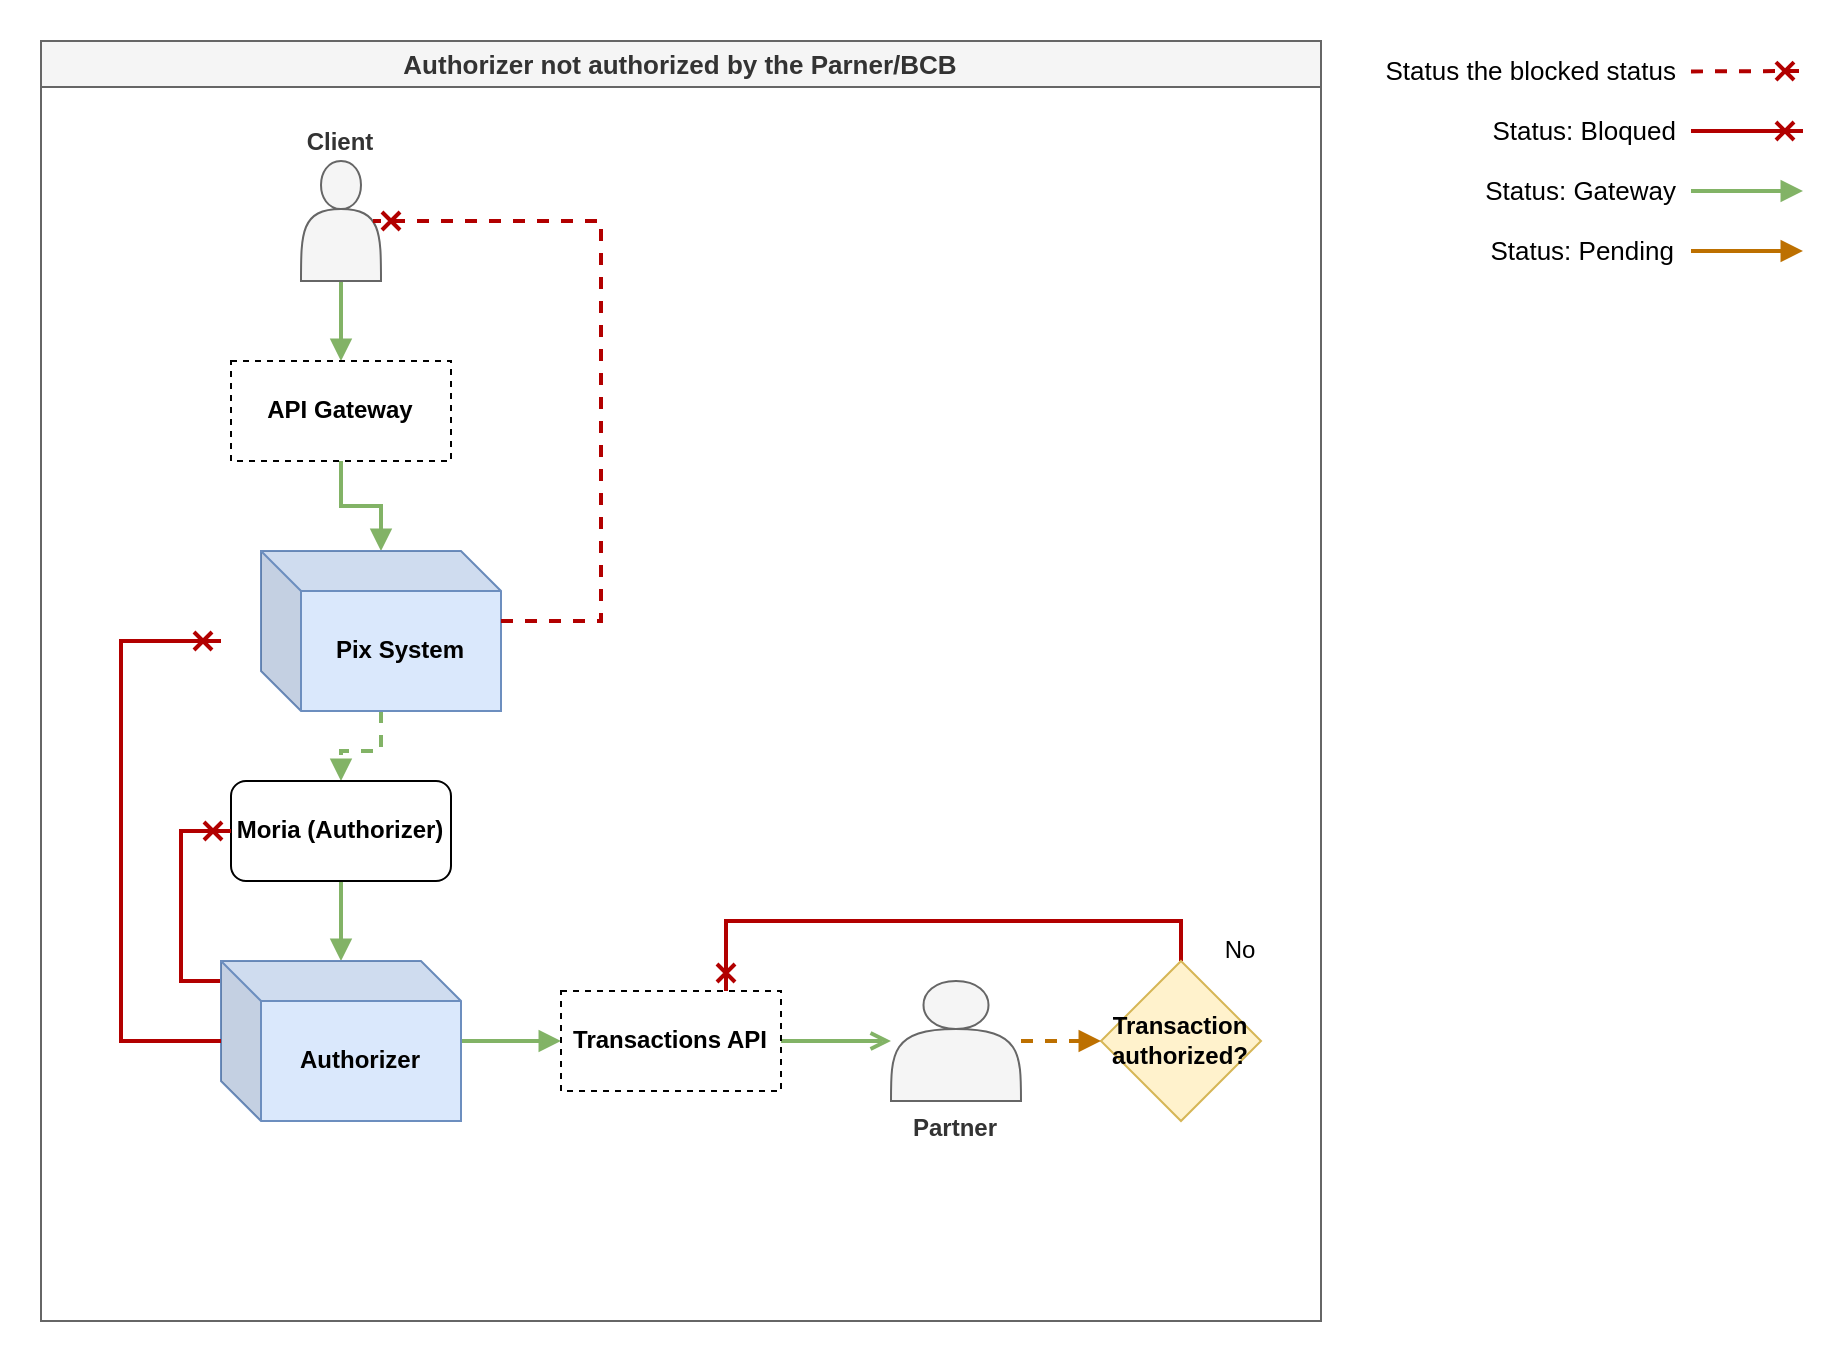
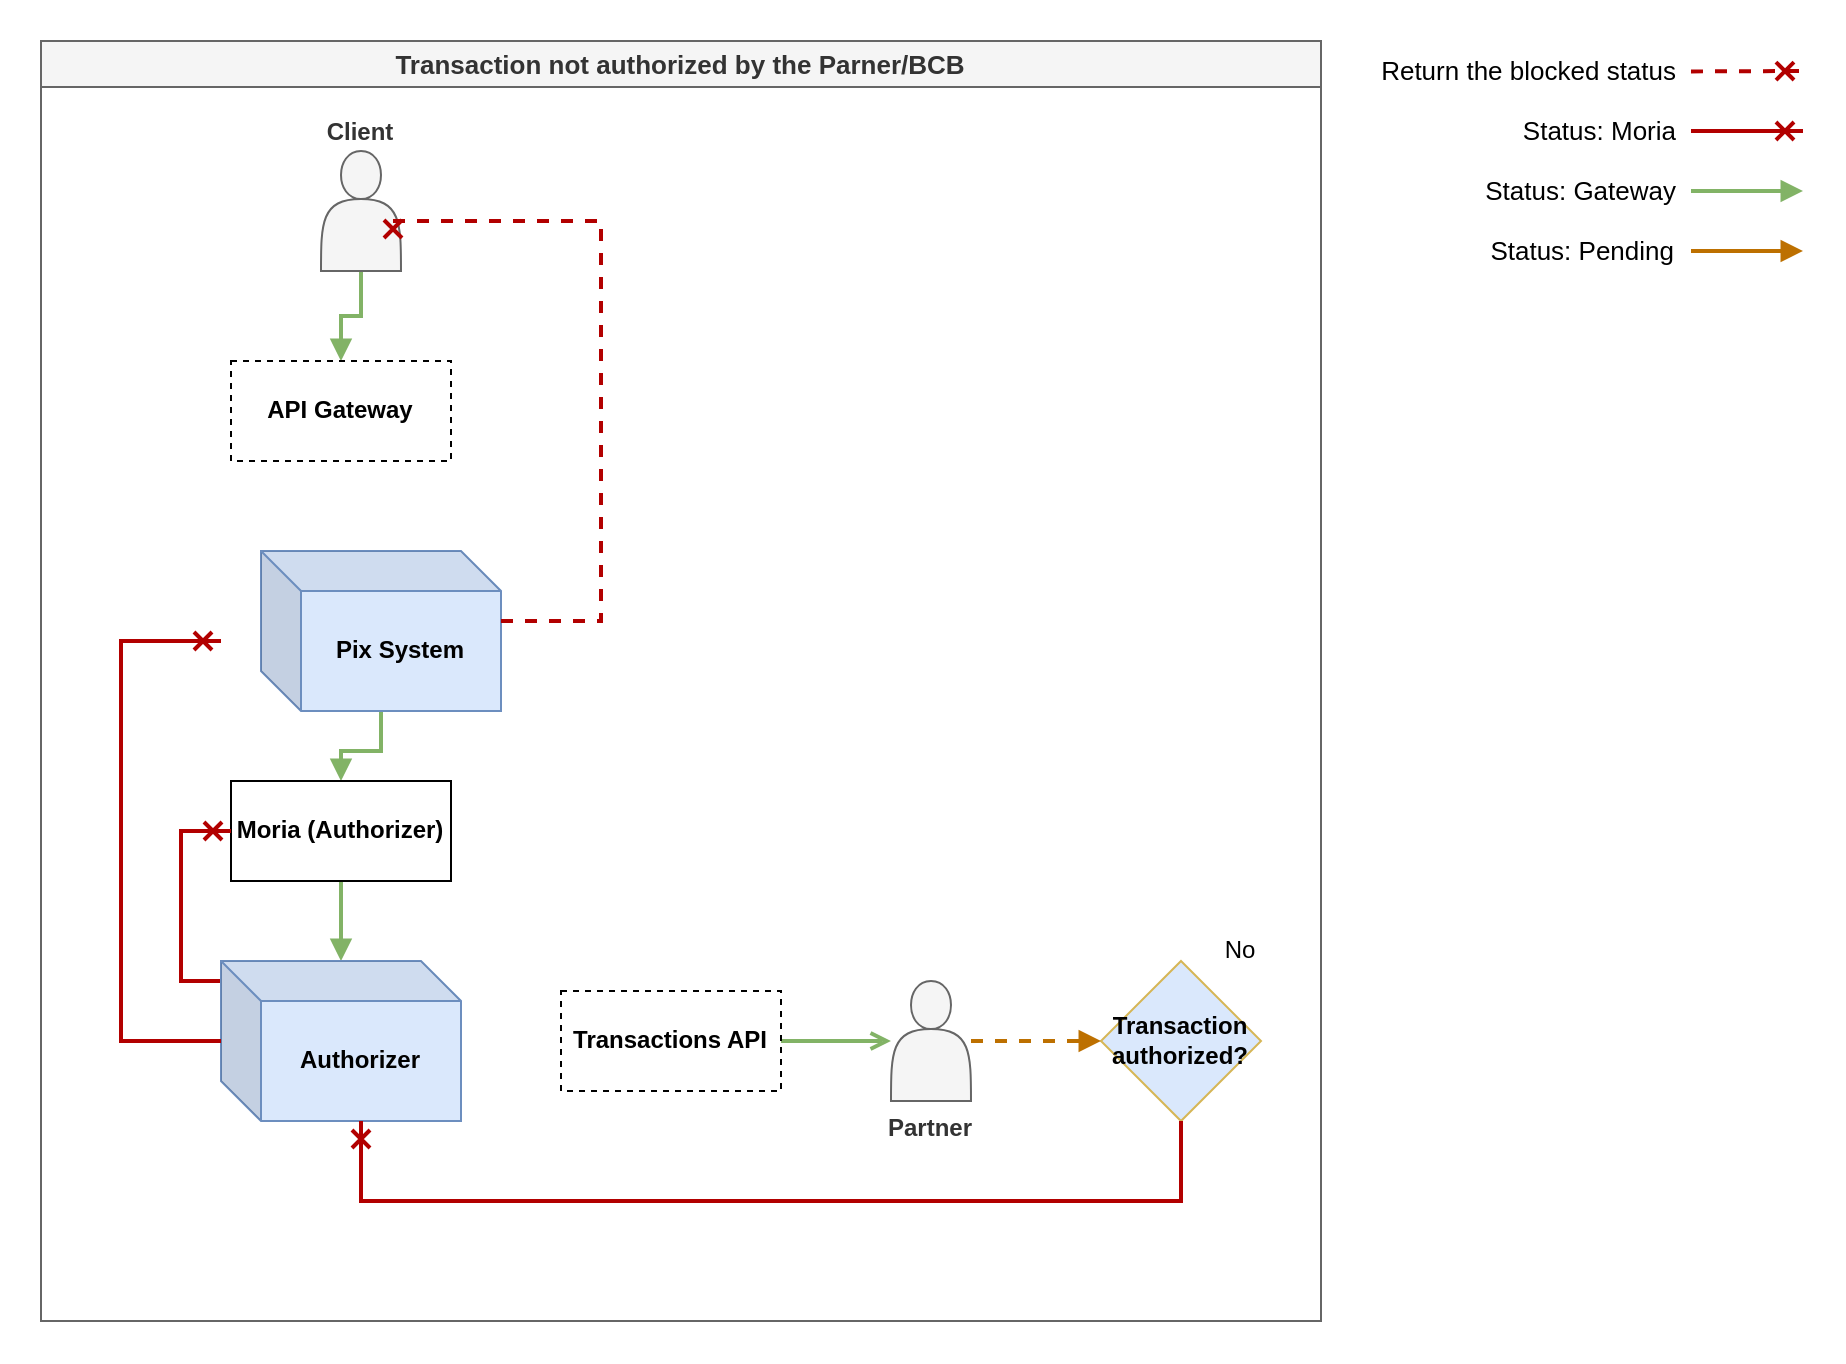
node "Authorizer not authorized by the Parner/BCB": label "Authorizer not authorized by the Parner/BCB" -> "Transaction not authorized by the Parner/BCB"
node "Status the blocked status": label "Status the blocked status" -> "Return the blocked status"
node "Status: Bloqued": label "Status: Bloqued" -> "Status: Moria"
node "Client": moved (341, 221) -> (361, 211)
edge "API Gateway" -> "Pix System": removed
edge "Pix System" -> "Moria (Authorizer)": style dashed -> solid
node "Moria (Authorizer)": shape rounded rectangle -> rectangle
edge "Transaction authorized?" -> "Transactions API": removed
edge "Authorizer" -> "Transactions API": removed
node "Partner": size 130x120 -> 80x120
node "Transaction authorized?": fillcolor #fff2cc -> #dae8fc
edge "Transaction authorized?" -> "Authorizer": added
